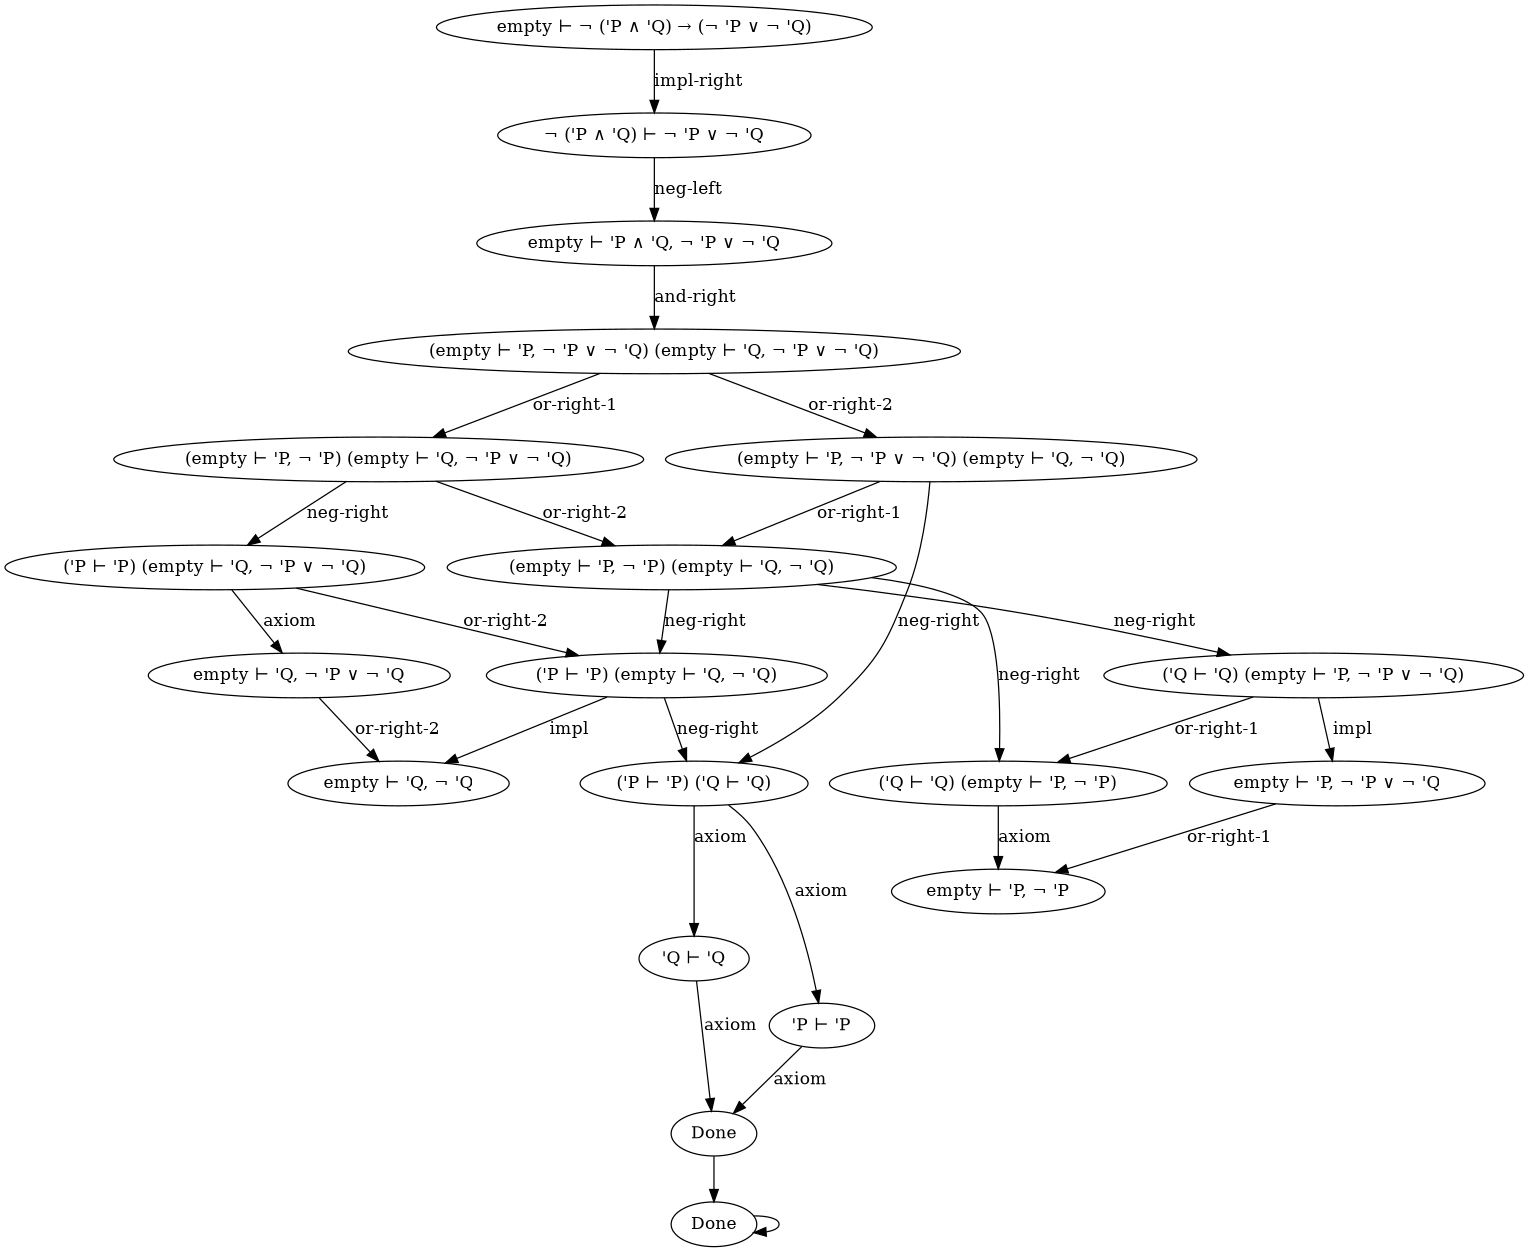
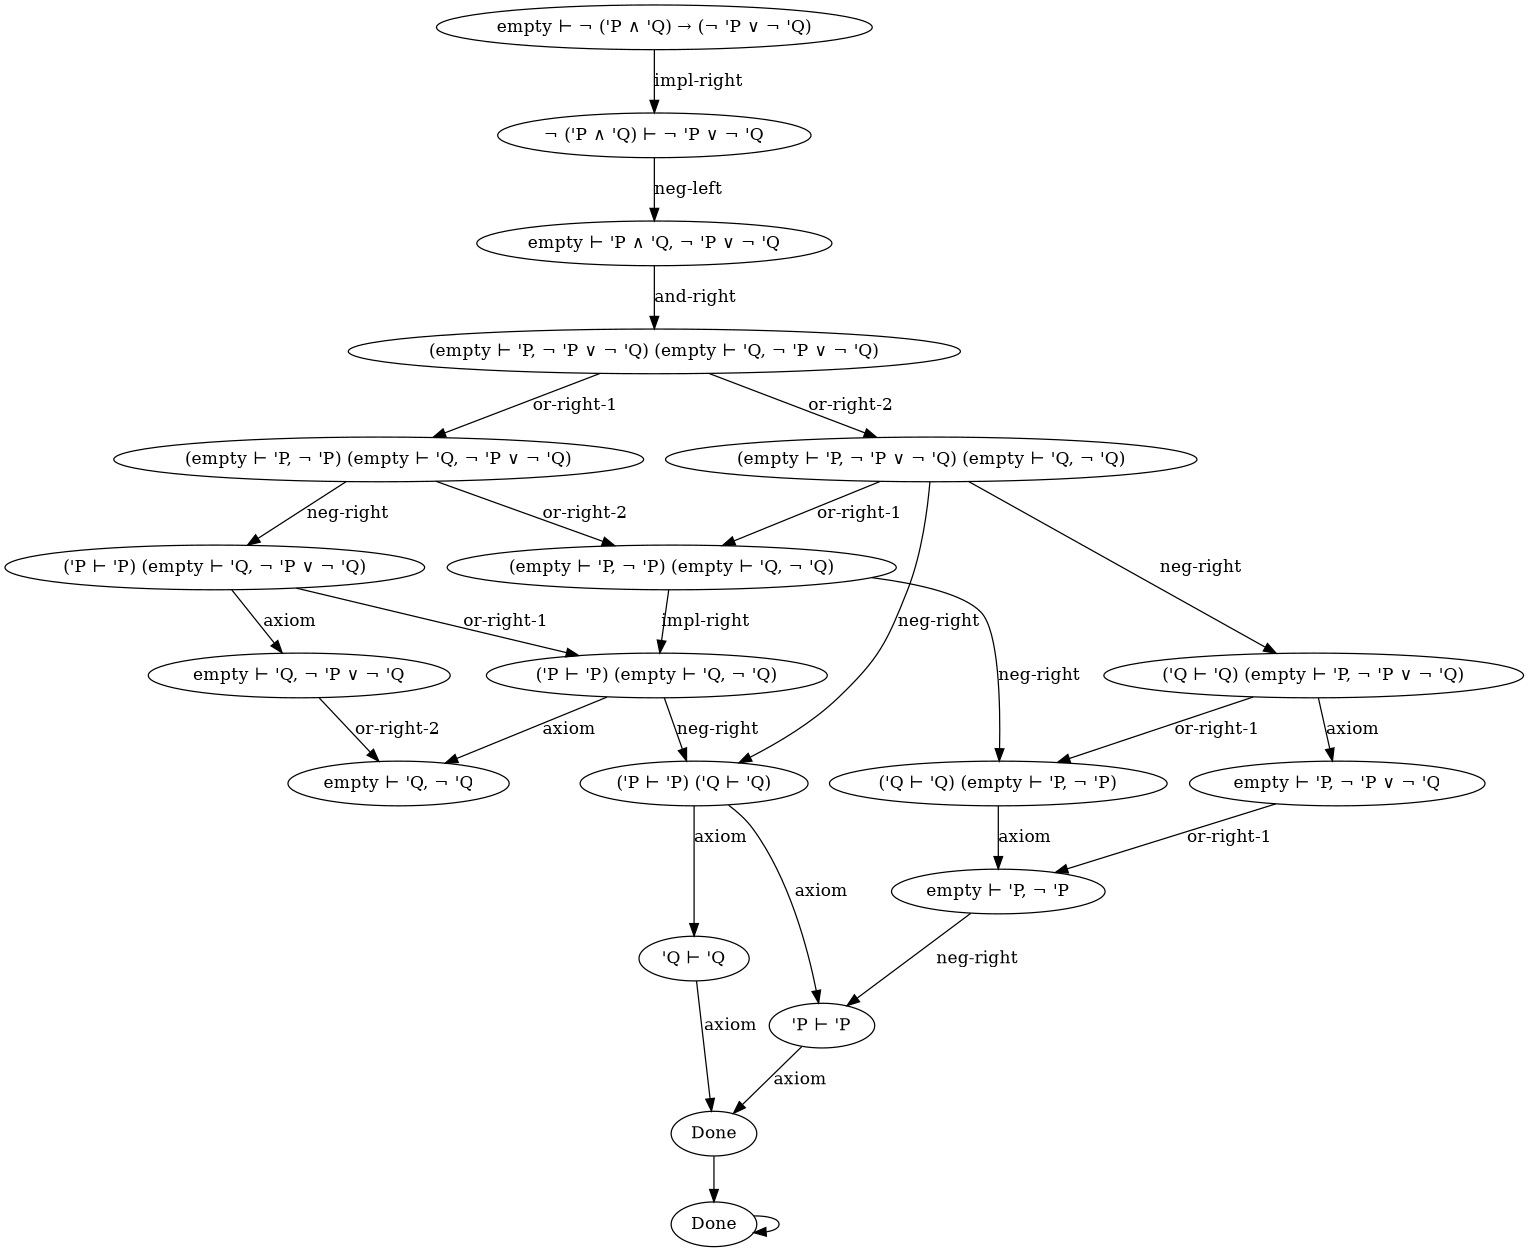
edge "(empty ⊢ 'P, ¬ 'P) (empty ⊢ 'Q, ¬ 'Q)" -> "('Q ⊢ 'Q) (empty ⊢ 'P, ¬ 'P ∨ ¬ 'Q)": now "(empty ⊢ 'P, ¬ 'P ∨ ¬ 'Q) (empty ⊢ 'Q, ¬ 'Q)" -> "('Q ⊢ 'Q) (empty ⊢ 'P, ¬ 'P ∨ ¬ 'Q)"
edge "('P ⊢ 'P) (empty ⊢ 'Q, ¬ 'P ∨ ¬ 'Q)" -> "('P ⊢ 'P) (empty ⊢ 'Q, ¬ 'Q)": label "or-right-2" -> "or-right-1"
edge "(empty ⊢ 'P, ¬ 'P) (empty ⊢ 'Q, ¬ 'Q)" -> "('P ⊢ 'P) (empty ⊢ 'Q, ¬ 'Q)": label "neg-right" -> "impl-right"
edge "('P ⊢ 'P) (empty ⊢ 'Q, ¬ 'Q)" -> "empty ⊢ 'Q, ¬ 'Q": label "impl" -> "axiom"
edge "('Q ⊢ 'Q) (empty ⊢ 'P, ¬ 'P ∨ ¬ 'Q)" -> "empty ⊢ 'P, ¬ 'P ∨ ¬ 'Q": label "impl" -> "axiom"
edge "empty ⊢ 'P, ¬ 'P" -> "'P ⊢ 'P": added, label "neg-right"
